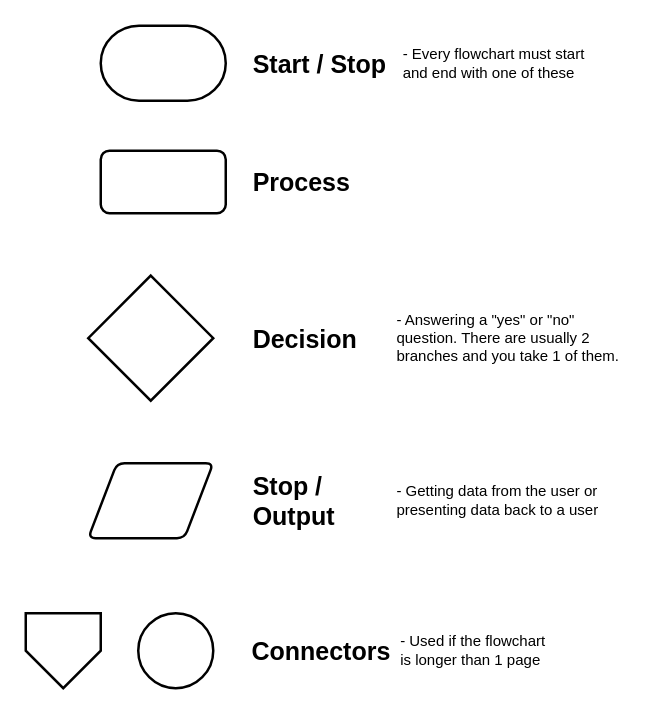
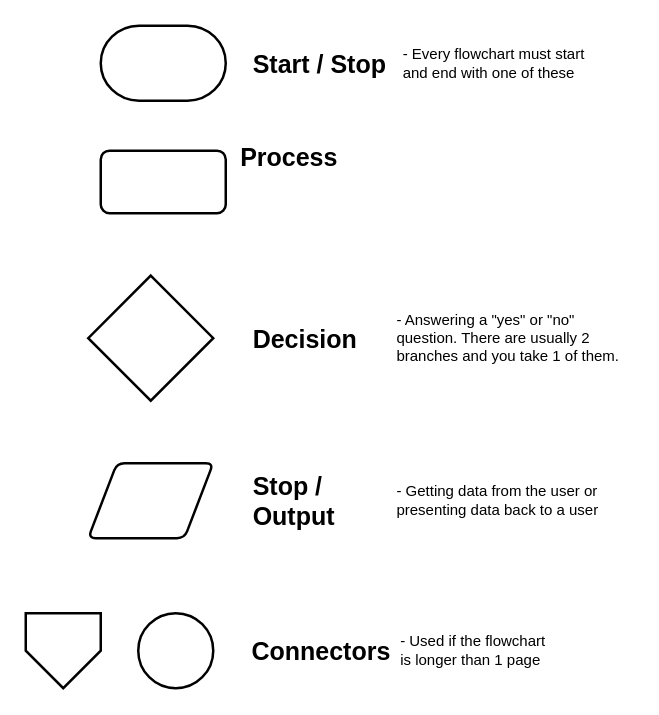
node "Process": moved (307, 182) -> (294, 157)
